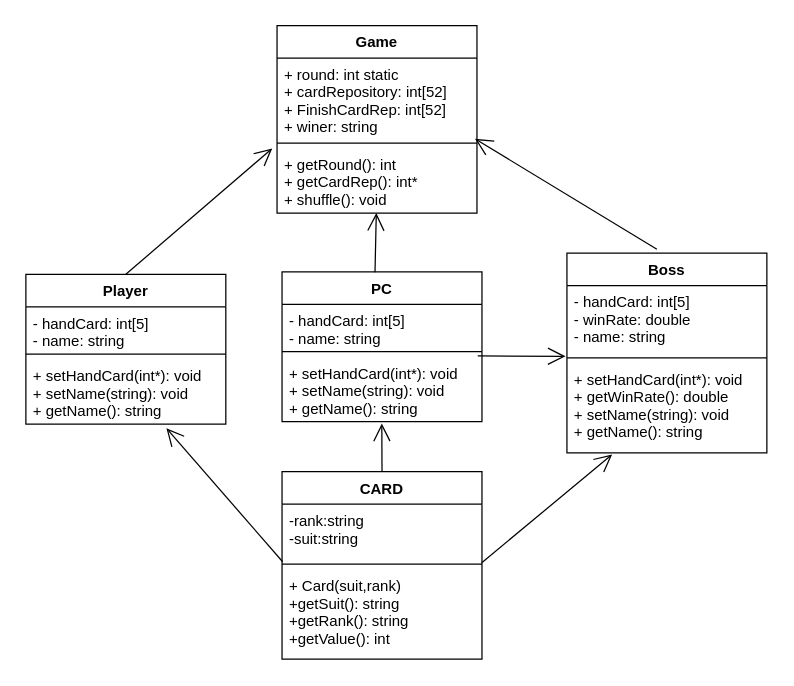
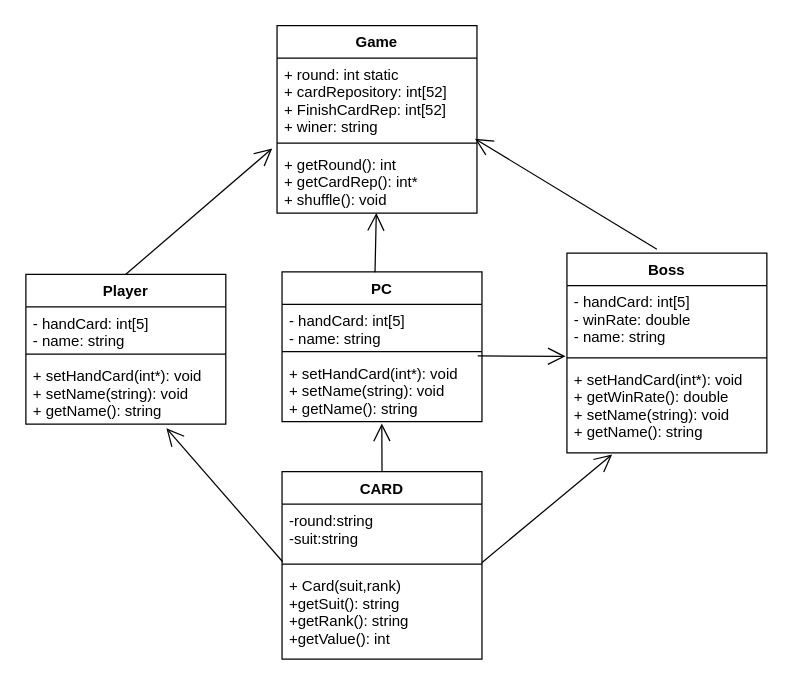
node "-rank:string -suit:string": label "-rank:string -suit:string" -> "-round:string -suit:string"
